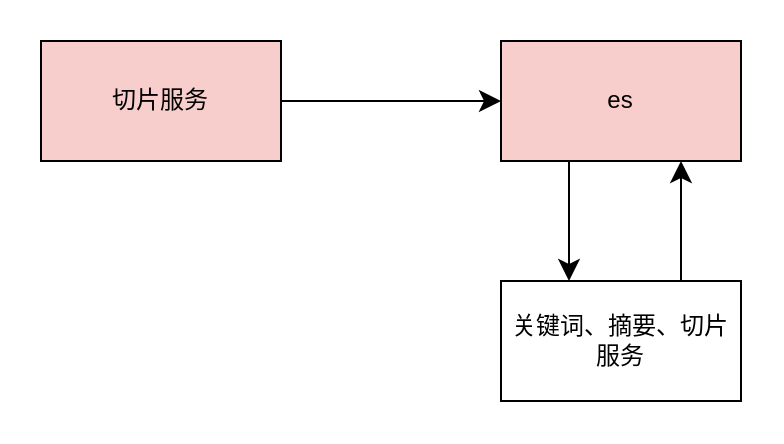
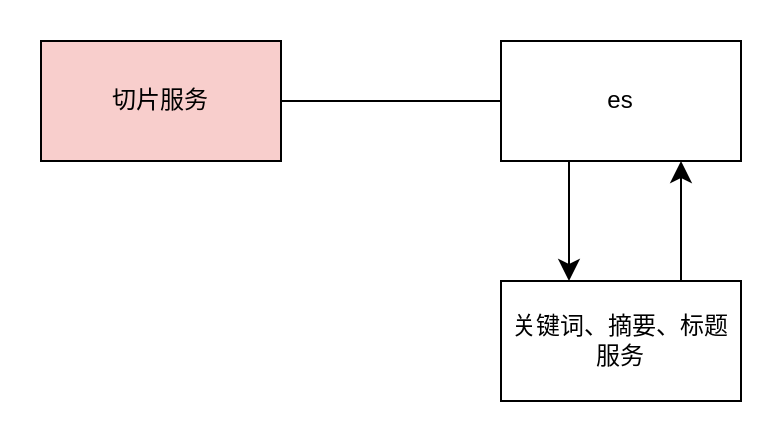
edge "切片服务" -> "es": arrowhead classic -> none
node "es": fillcolor #f8cecc -> #ffffff
node "关键词、摘要、切片服务": label "关键词、摘要、切片服务" -> "关键词、摘要、标题服务"
